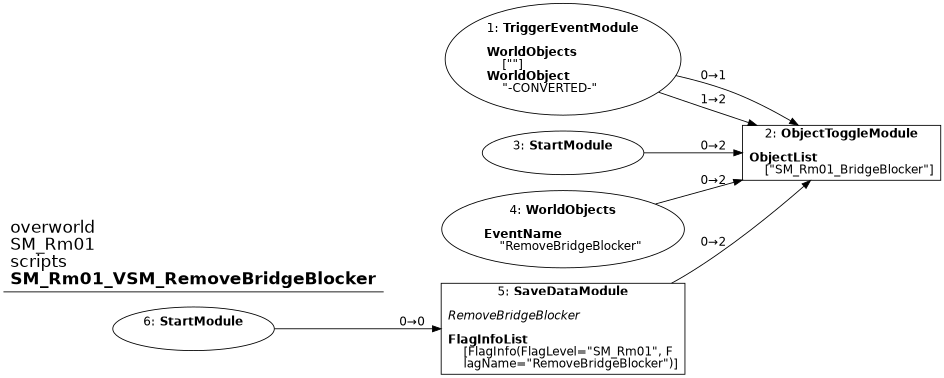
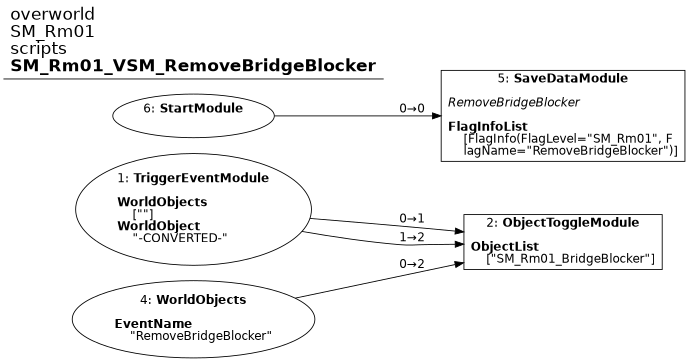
node "3:": removed
edge "5:" -> "2:": removed, label "0→2"
